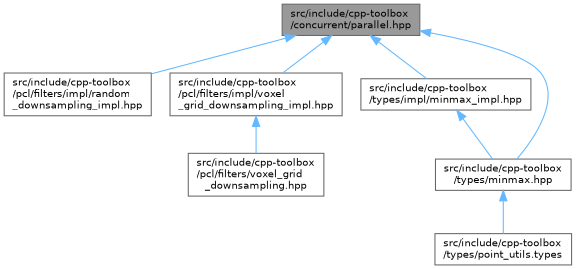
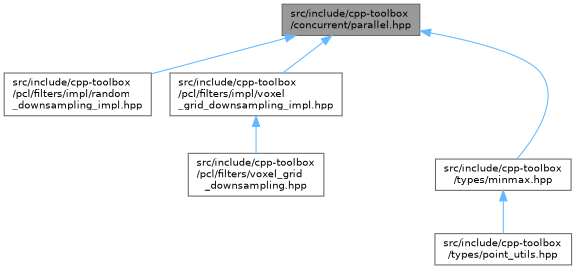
node "src/include/cpp-toolbox /types/impl/minmax_impl.hpp": removed
node "src/include/cpp-toolbox /types/point_utils.types": label "src/include/cpp-toolbox /types/point_utils.types" -> "src/include/cpp-toolbox /types/point_utils.hpp"
